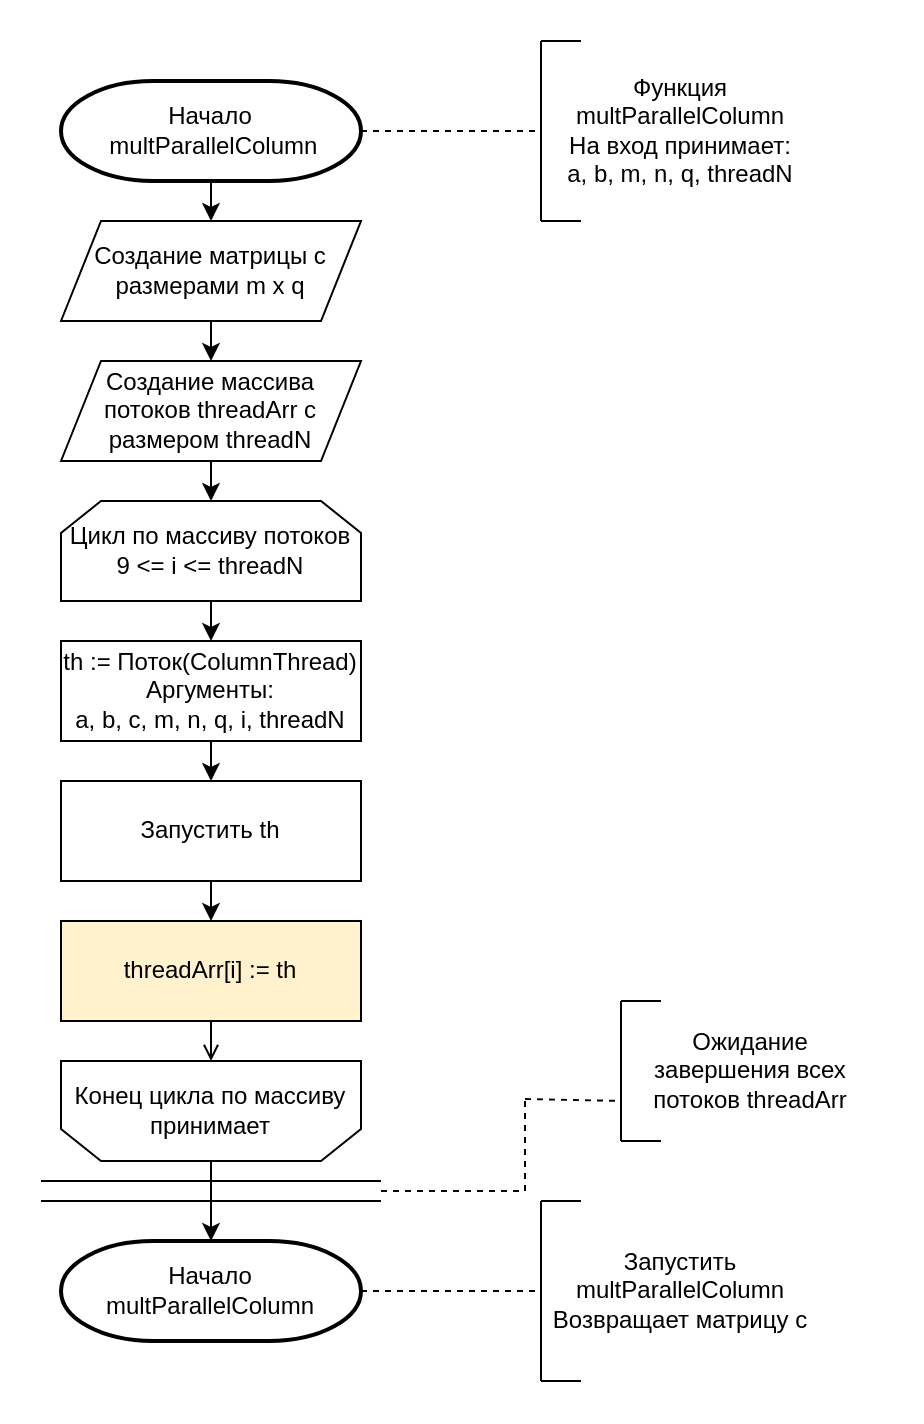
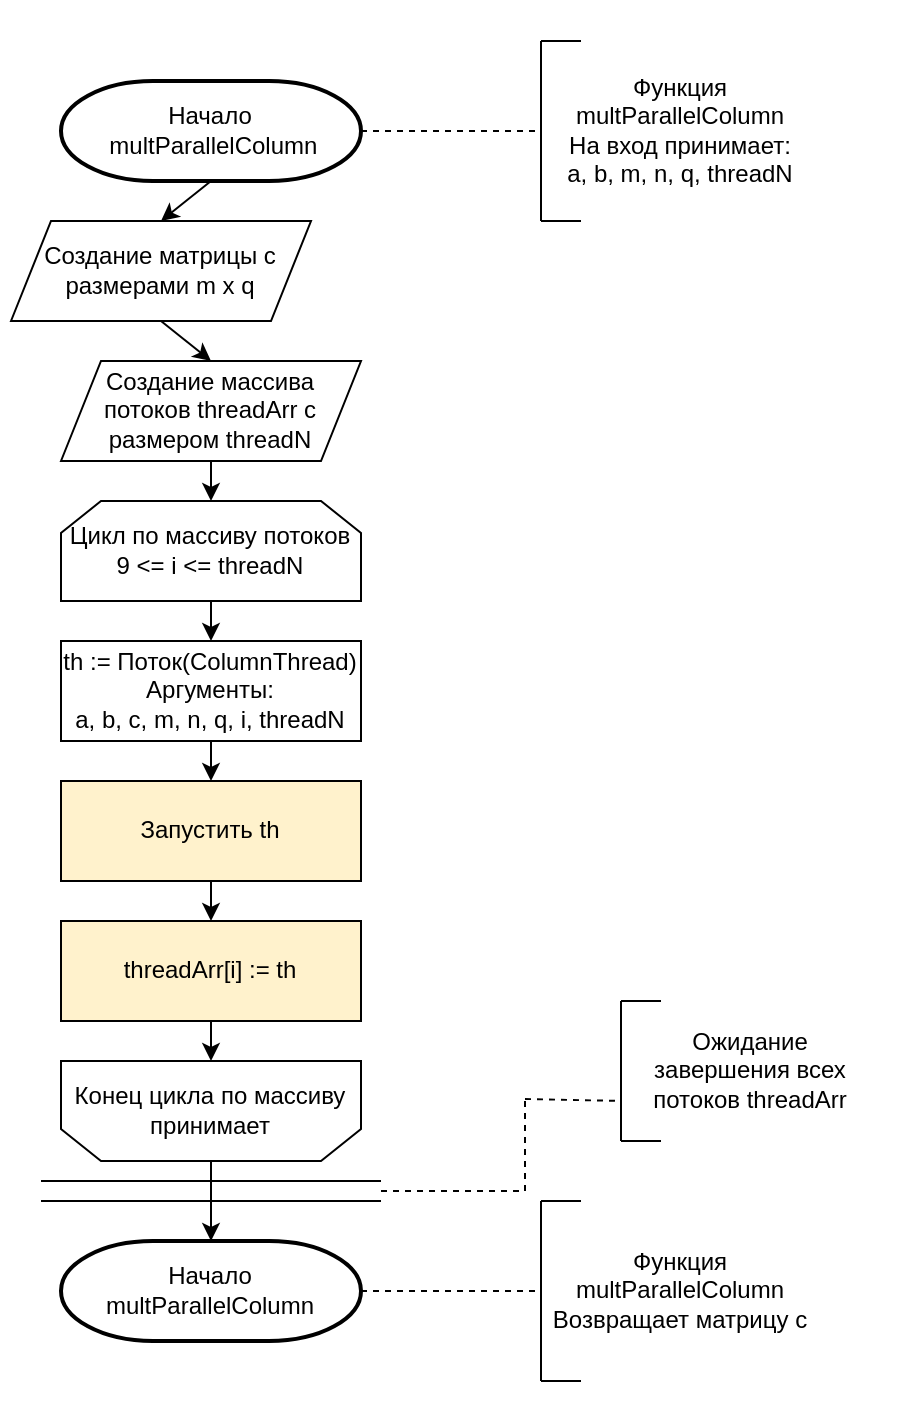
node "Создание матрицы с размерами m x q": moved (211, 271) -> (161, 271)
node "Запустить th": fillcolor #ffffff -> #fff2cc
edge "threadArr[i] := th" -> "Конец цикла по массиву принимает": arrowhead open -> classic
node "Запустить multParallelColumn Возвращает матрицу c": label "Запустить multParallelColumn Возвращает матрицу c" -> "Функция multParallelColumn Возвращает матрицу c"
